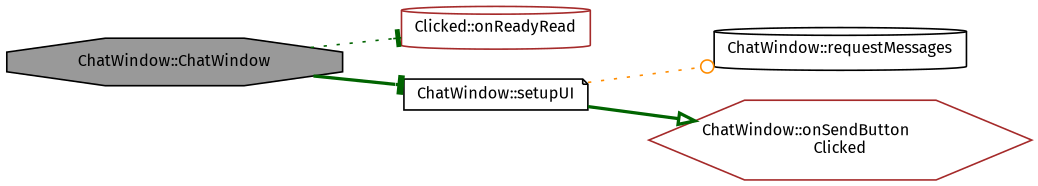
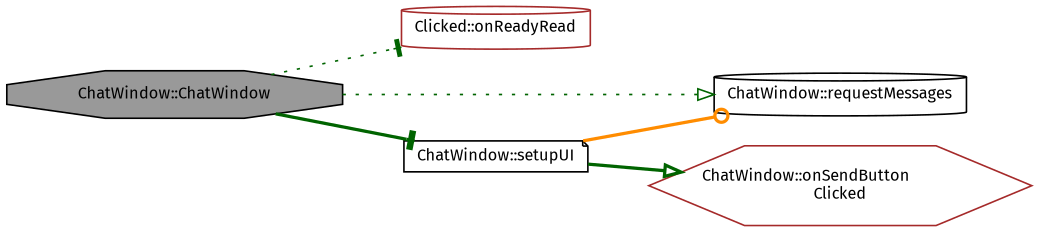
edge "ChatWindow::setupUI" -> "ChatWindow::requestMessages": style dotted -> bold
edge "ChatWindow::ChatWindow" -> "ChatWindow::requestMessages": added
